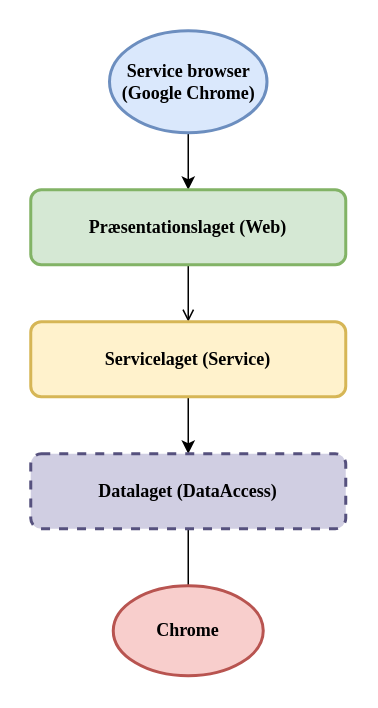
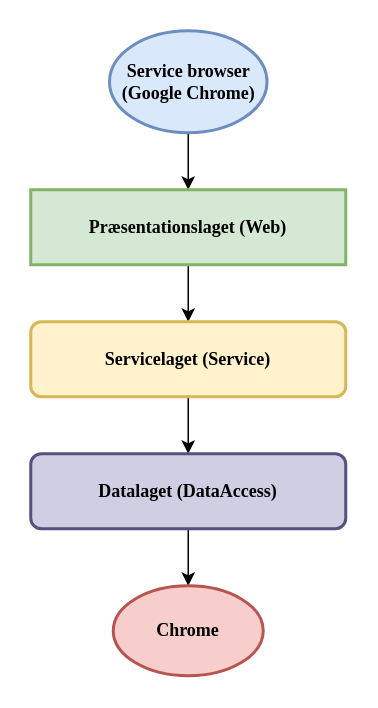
node "Præsentationslaget (Web)": shape rounded rectangle -> rectangle
edge "Præsentationslaget (Web)" -> "Servicelaget (Service)": arrowhead open -> classic
node "Datalaget (DataAccess)": style dashed -> solid
edge "Datalaget (DataAccess)" -- "Chrome": arrowhead none -> classic
